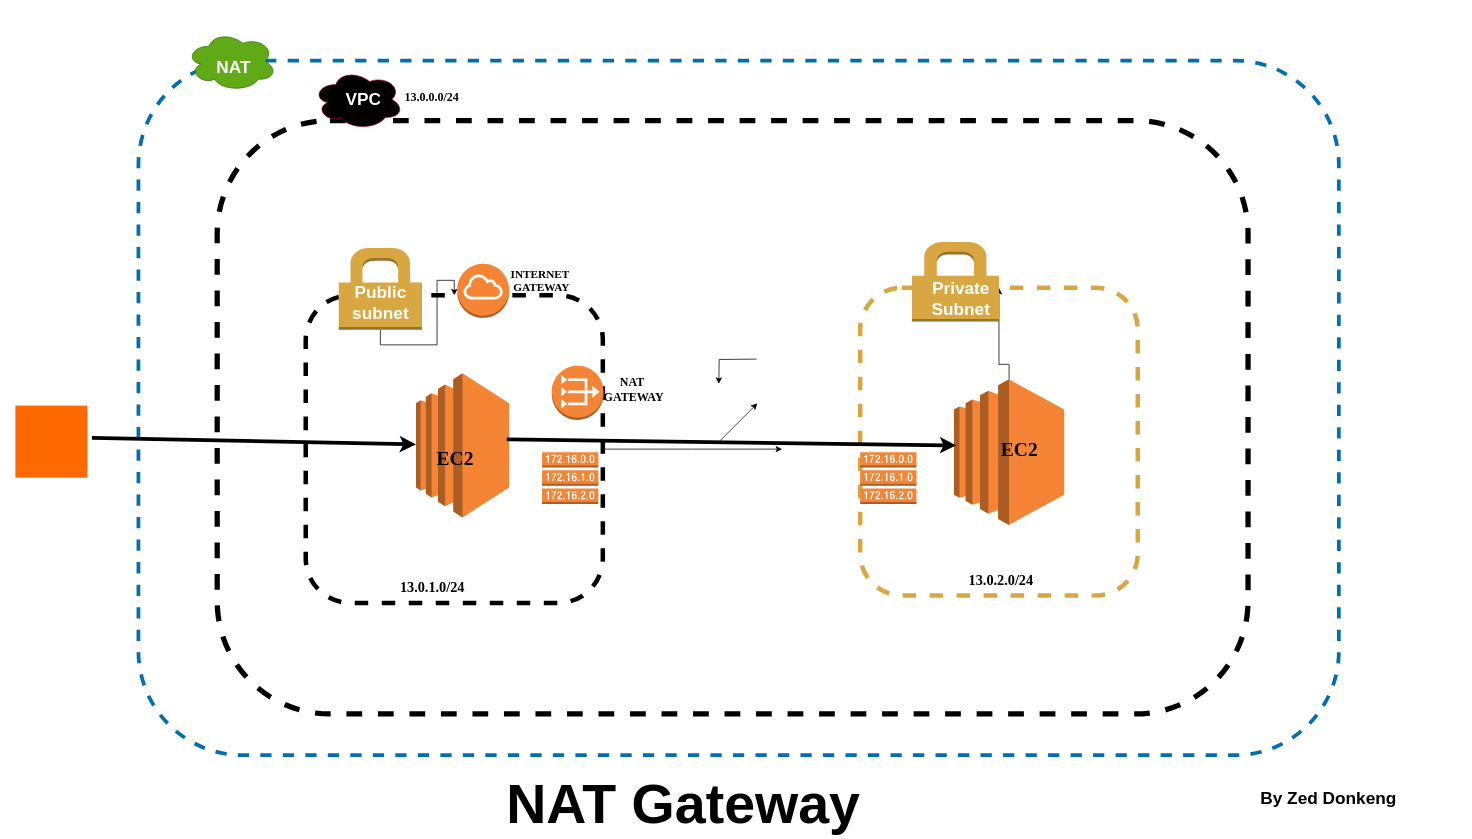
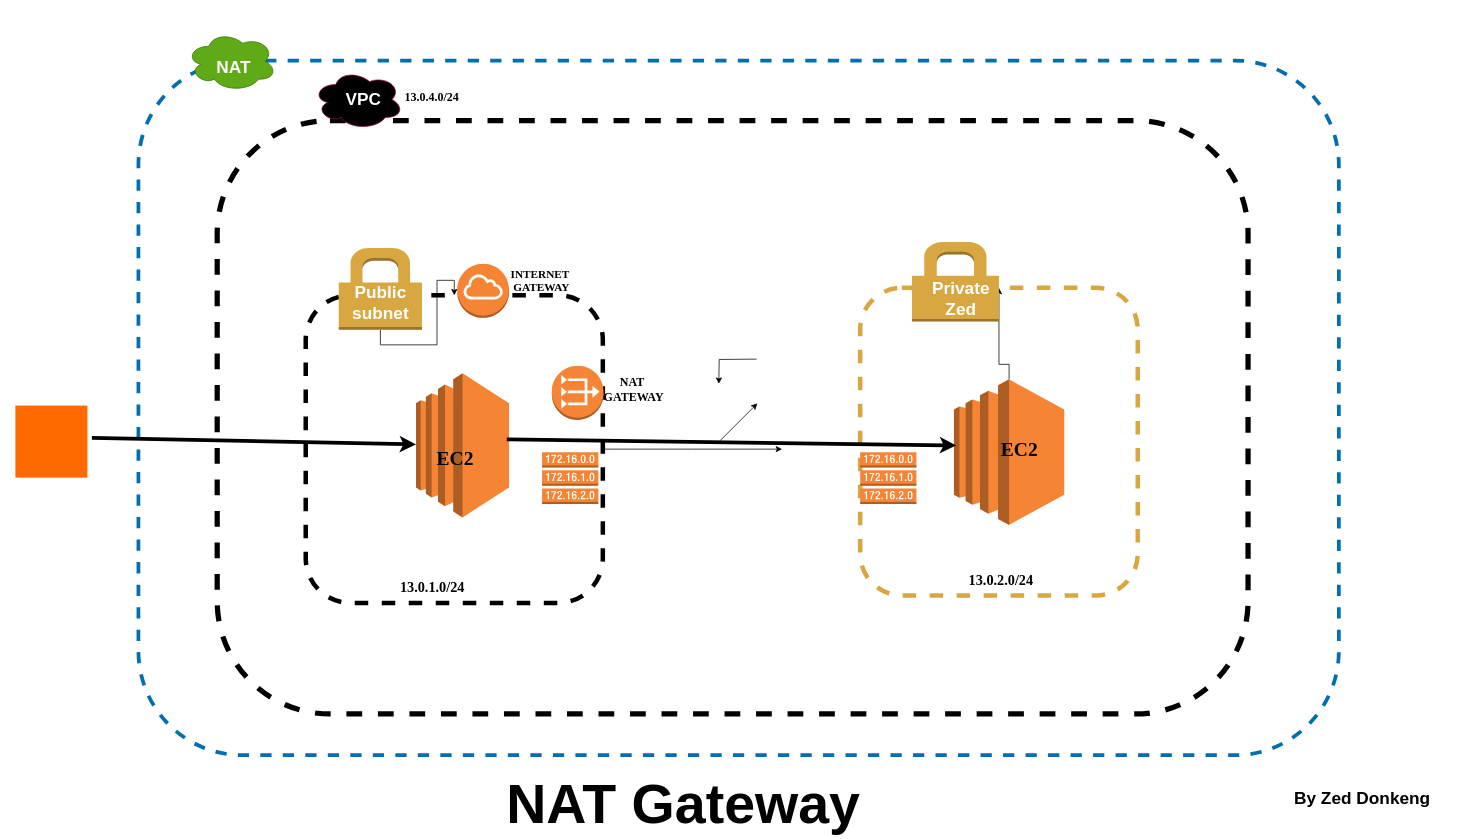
node "13.0.0.0/24": label "13.0.0.0/24" -> "13.0.4.0/24"
node "Private Subnet": label "Private Subnet" -> "Private Zed"
node "By Zed Donkeng": moved (1328, 798) -> (1362, 798)
